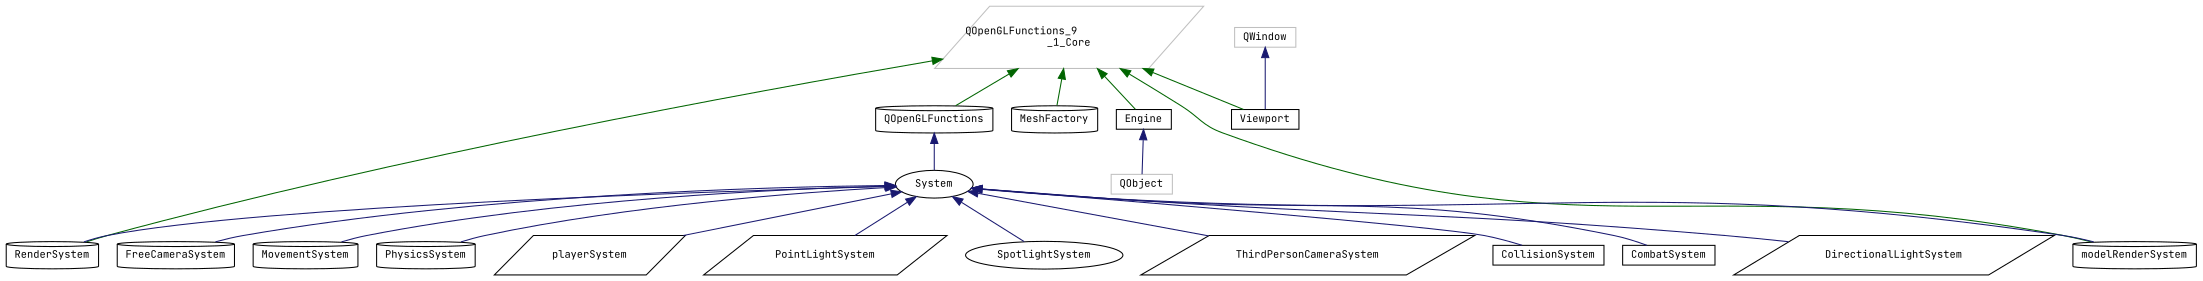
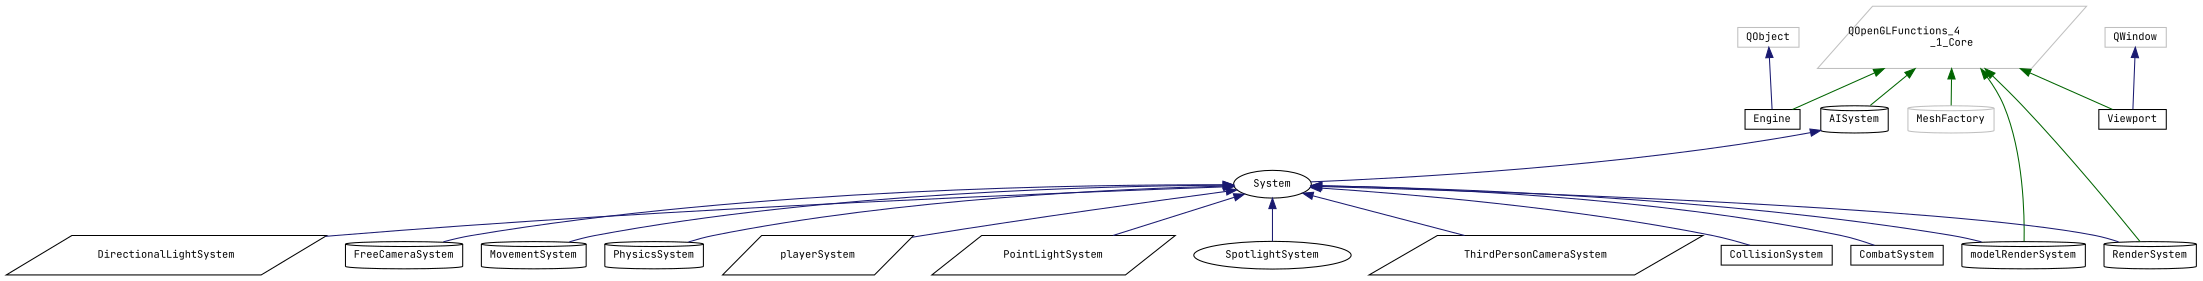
node "QOpenGLFunctions_9 _1_Core": label "QOpenGLFunctions_9 _1_Core" -> "QOpenGLFunctions_4 _1_Core"
node "QOpenGLFunctions": label "QOpenGLFunctions" -> "AISystem"
node "MeshFactory": color black -> grey75
edge "QObject" -> "Engine": reversed
